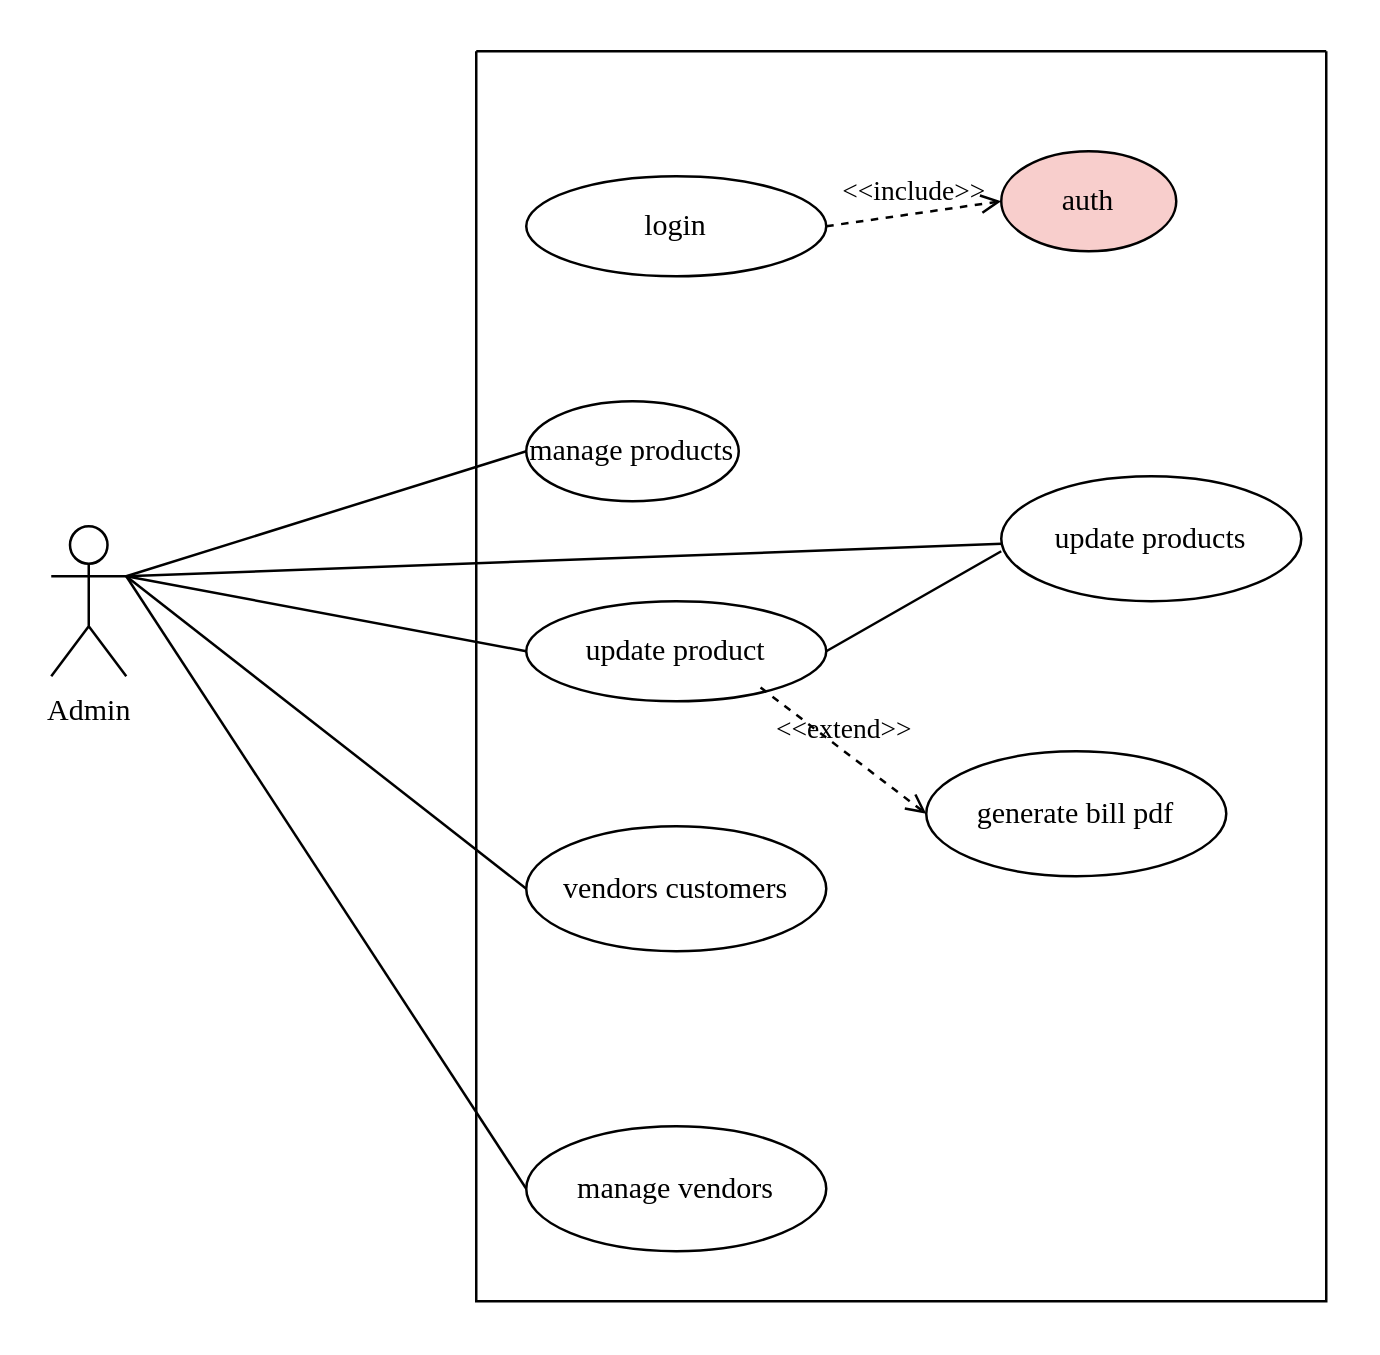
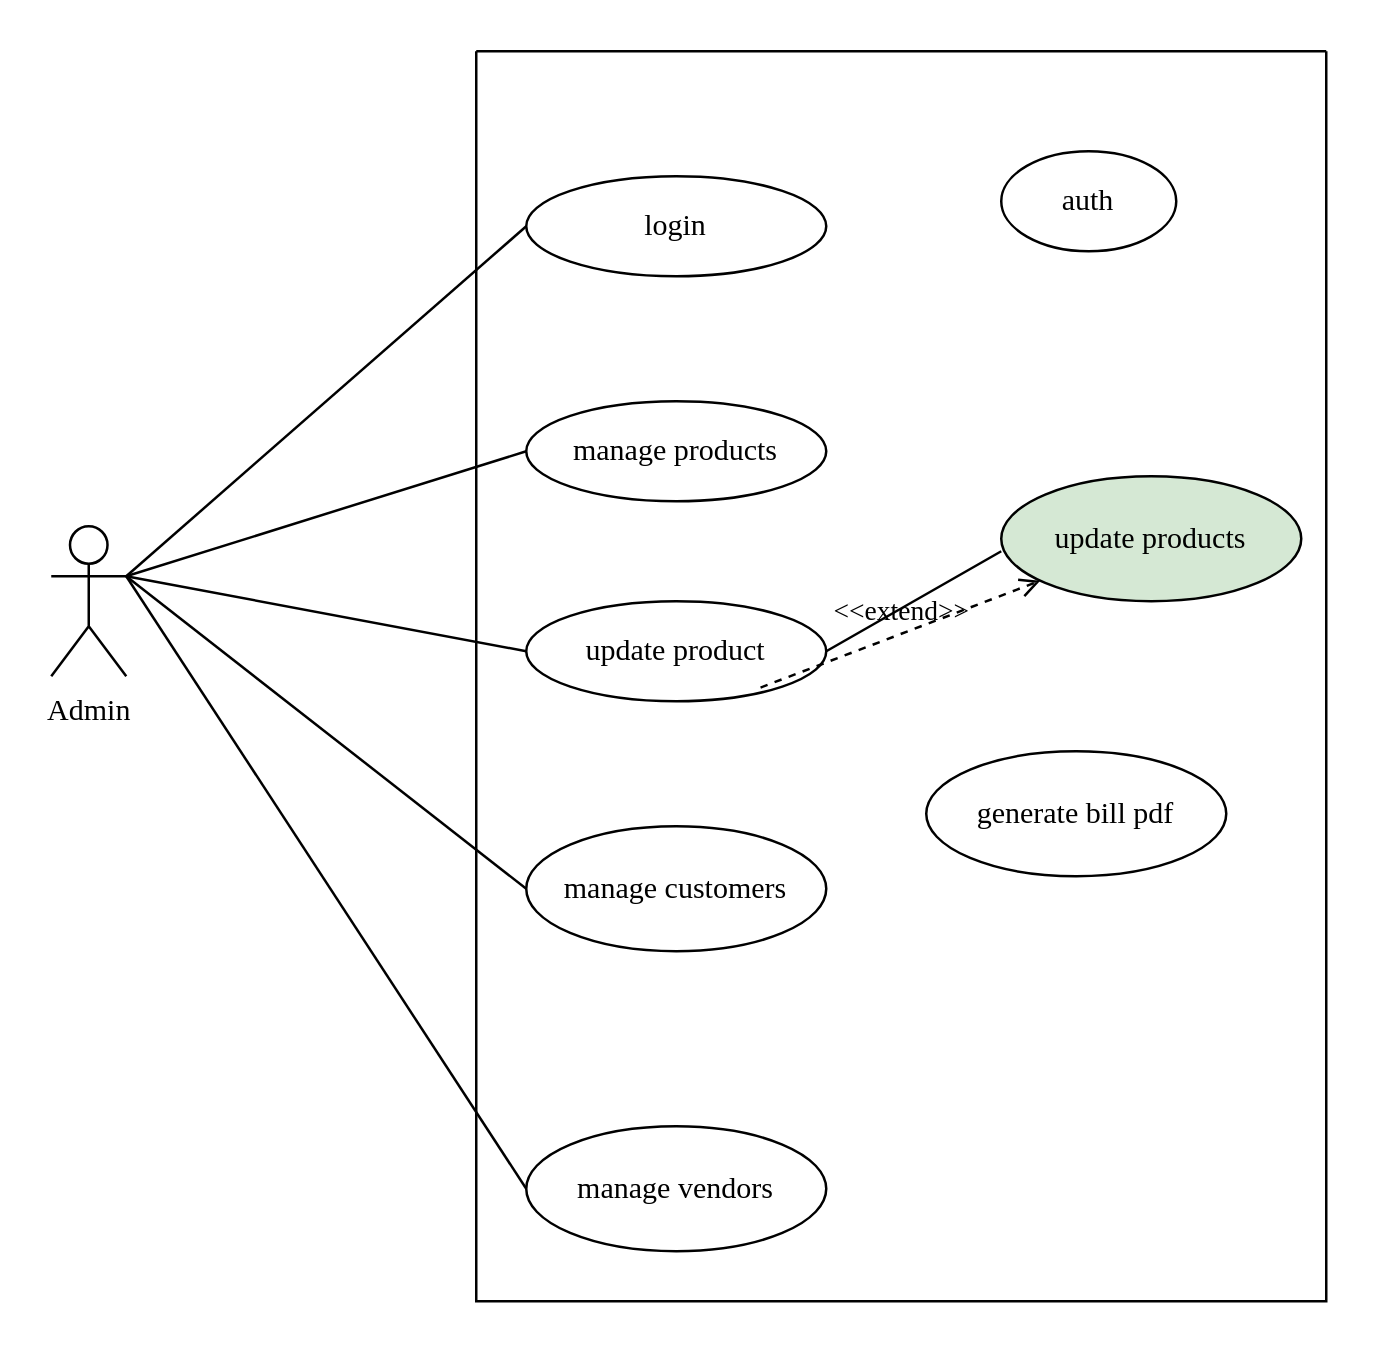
node "auth": fillcolor #f8cecc -> #ffffff
edge "login" -> "auth": removed, label "<<include>>"
node "manage products": size 213x100 -> 300x100
node "update products": fillcolor #ffffff -> #d5e8d4
edge "update products" -- "Admin": now "login" -- "Admin"
edge "update product" -> "generate bill pdf": now "update product" -> "update products"
node "vendors customers": label "vendors customers" -> "manage customers"
